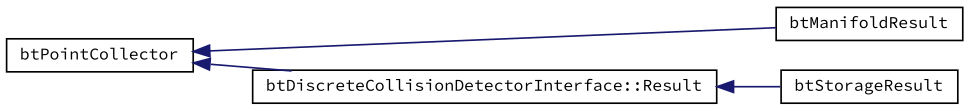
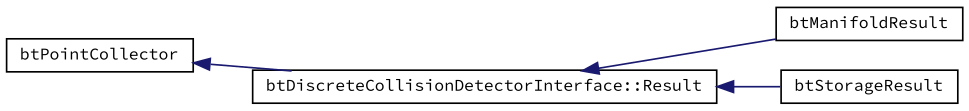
edge "btManifoldResult" -> "btPointCollector": now "btManifoldResult" -> "btDiscreteCollisionDetectorInterface::Result"
